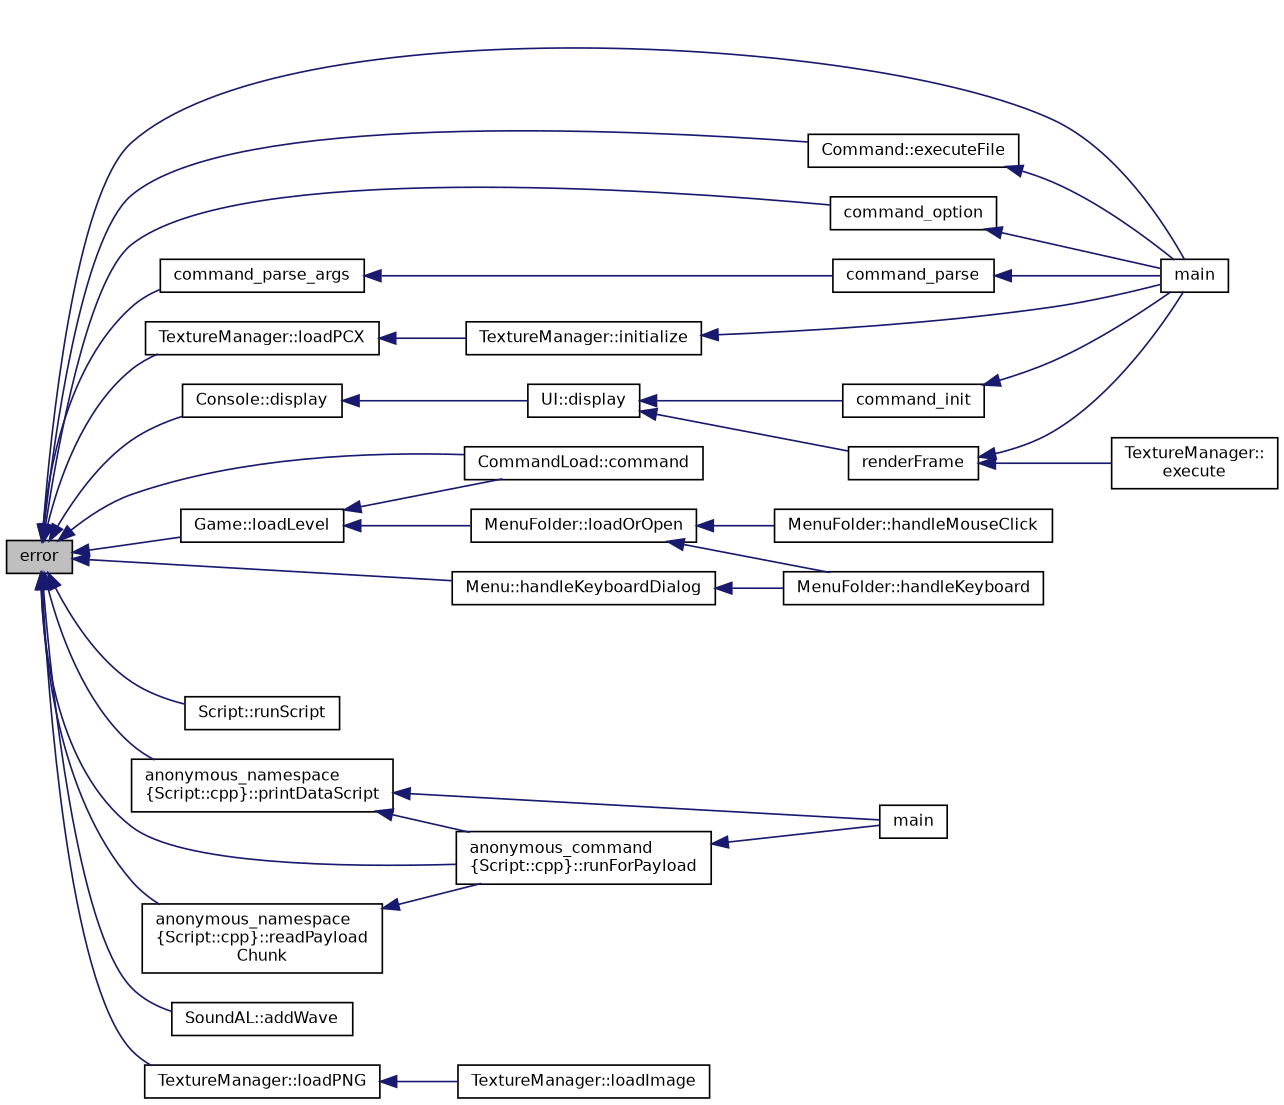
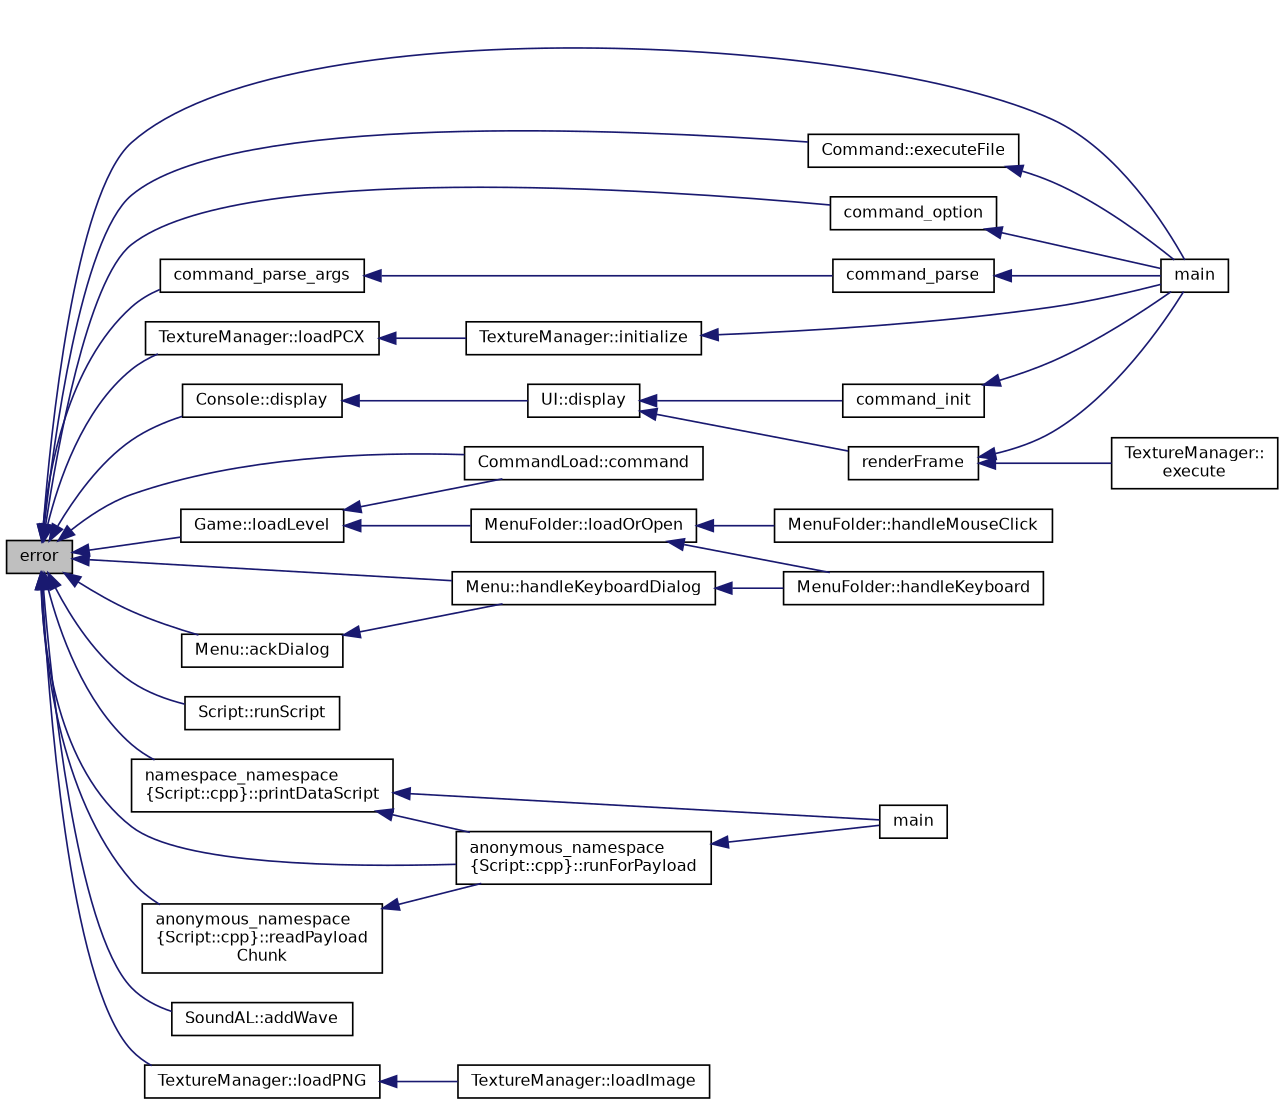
node "Menu::ackDialog": added
node "anonymous_namespace {Script::cpp}::printDataScript": label "anonymous_namespace {Script::cpp}::printDataScript" -> "namespace_namespace {Script::cpp}::printDataScript"
node "anonymous_command {Script::cpp}::runForPayload": label "anonymous_command {Script::cpp}::runForPayload" -> "anonymous_namespace {Script::cpp}::runForPayload"
